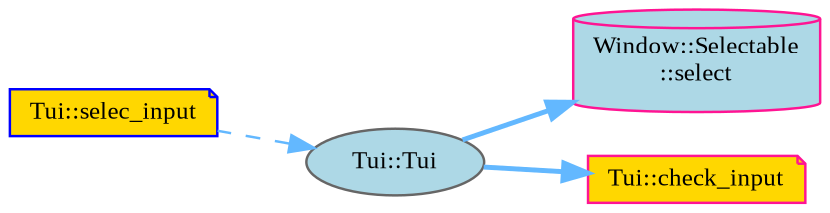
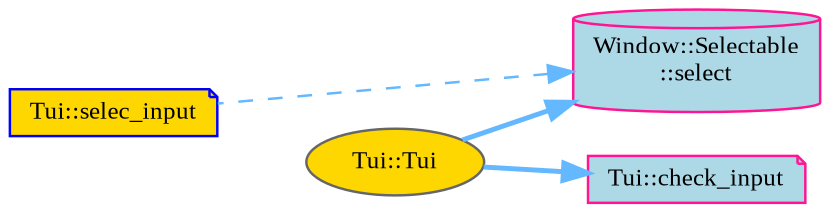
edge "Tui::selec_input" -> "Tui::Tui": now "Tui::selec_input" -> "Window::Selectable ::select"
node "Tui::Tui": fillcolor lightblue -> gold
node "Tui::check_input": fillcolor gold -> lightblue
